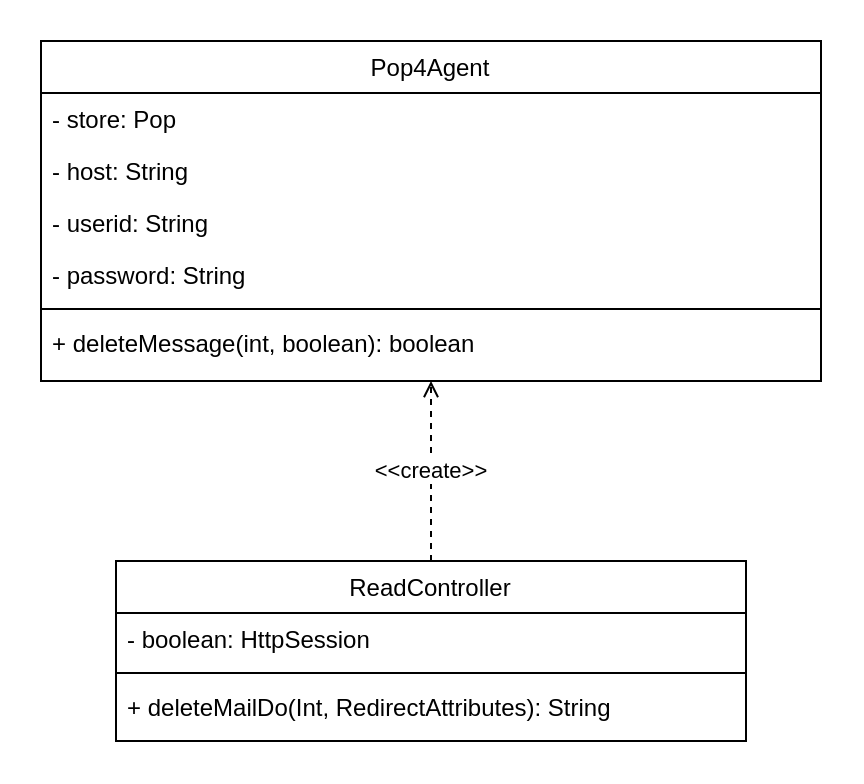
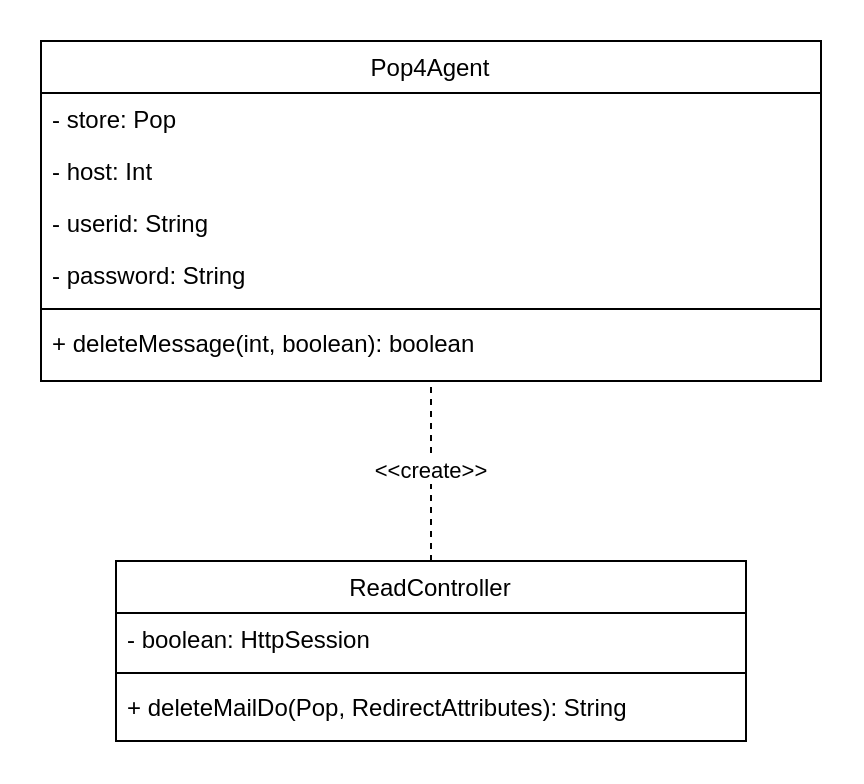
node "- host: String": label "- host: String" -> "- host: Int"
edge "ReadController" -> "Pop4Agent": arrowhead open -> none
node "+ deleteMailDo(Int, RedirectAttributes): String": label "+ deleteMailDo(Int, RedirectAttributes): String" -> "+ deleteMailDo(Pop, RedirectAttributes): String"
